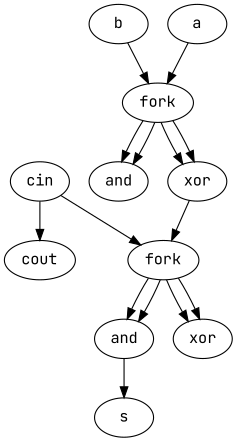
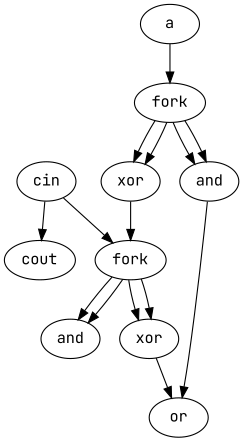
node "b": removed
node "s": removed
node "or": added
